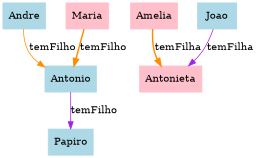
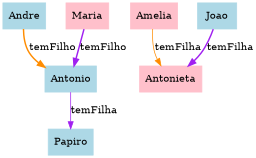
edge "Maria" -> "Antonio": color darkorange -> purple
edge "Amelia" -> "Antonieta": style bold -> solid
edge "Joao" -> "Antonieta": style solid -> bold
edge "Andre" -> "Antonio": style solid -> bold
edge "Antonio" -> "Papiro": label "temFilho" -> "temFilha"
